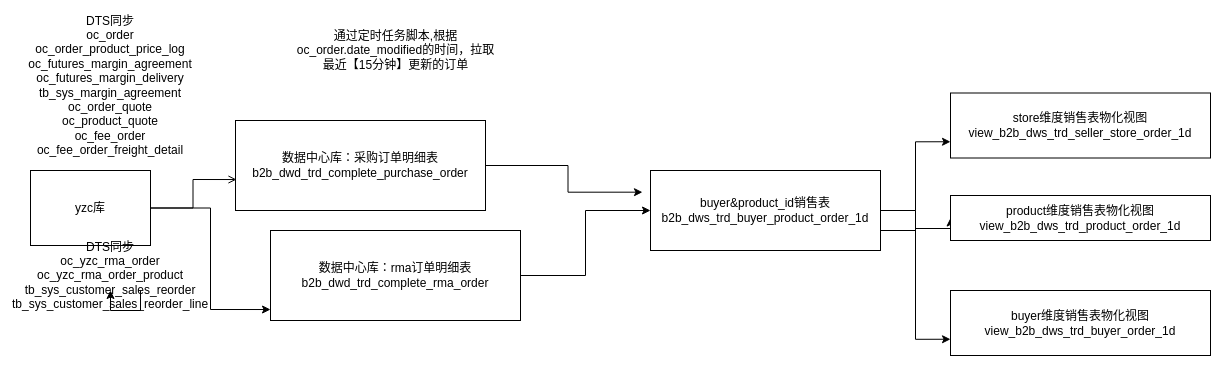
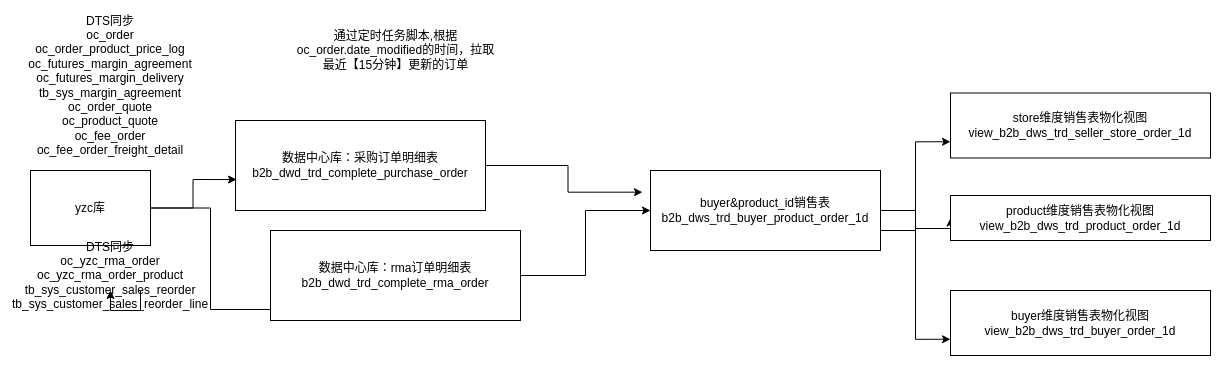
edge "yzc库" -> "数据中心库：采购订单明细表 b2b_dwd_trd_complete_purchase_order": arrowhead open -> classic
edge "yzc库" -> "数据中心库：rma订单明细表 b2b_dwd_trd_complete_rma_order": arrowhead classic -> none
